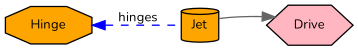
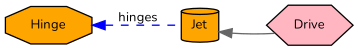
edge "Jet" -> "Drive": reversed
